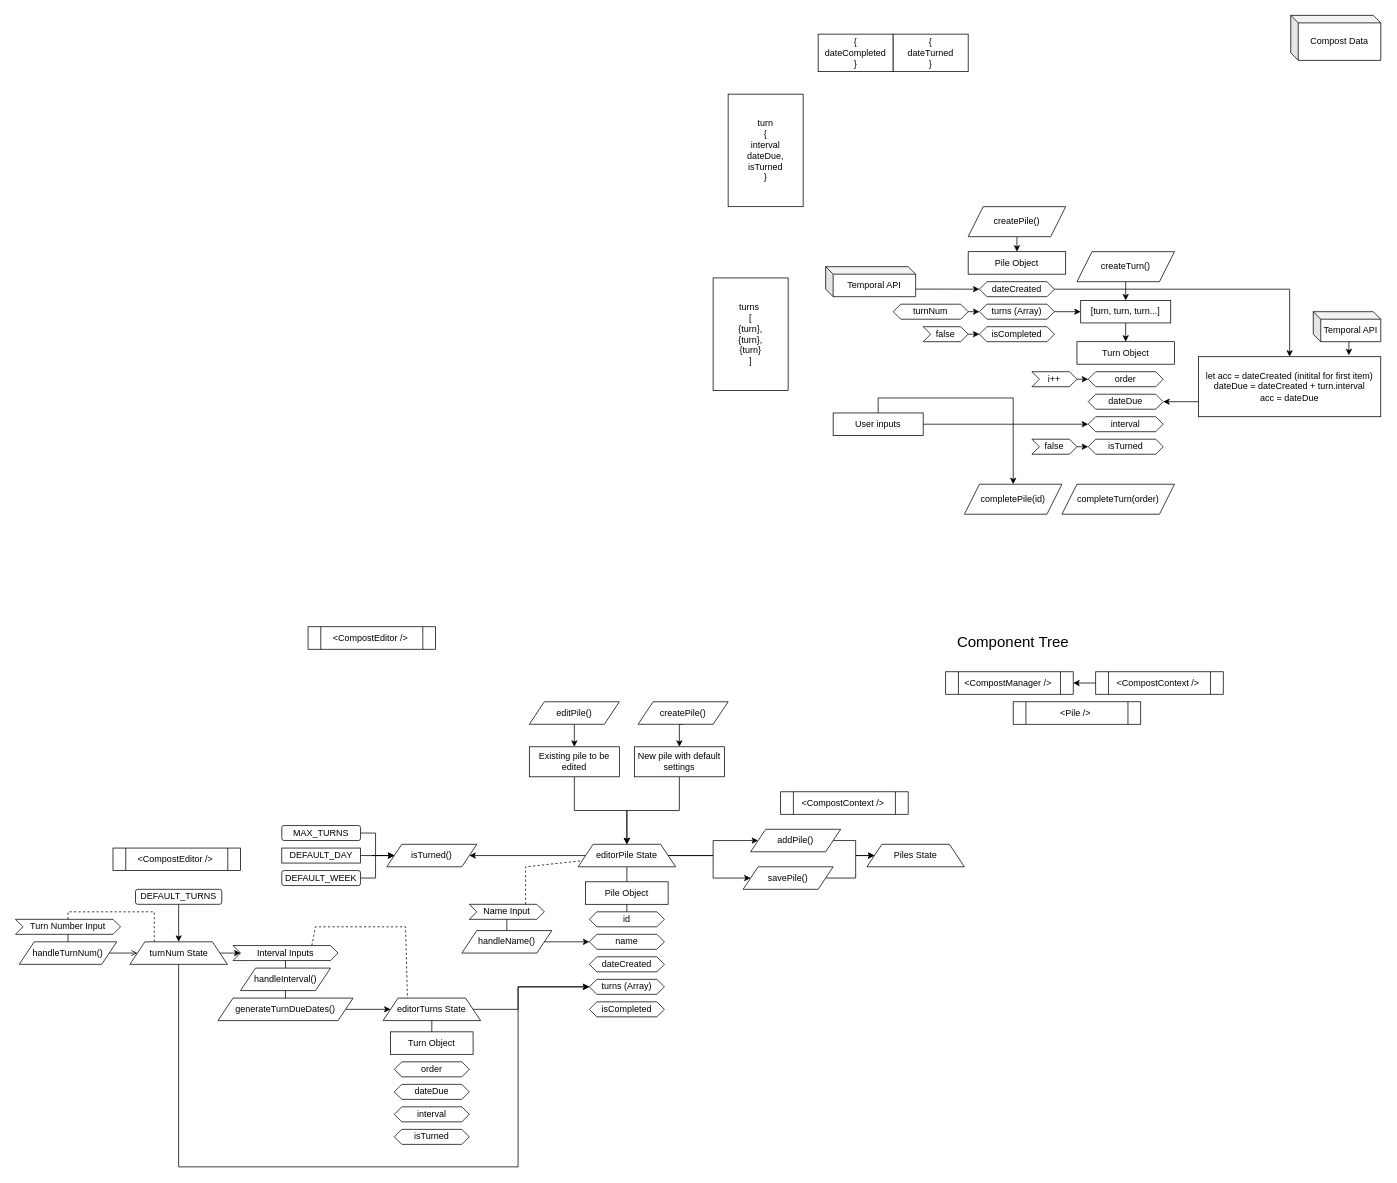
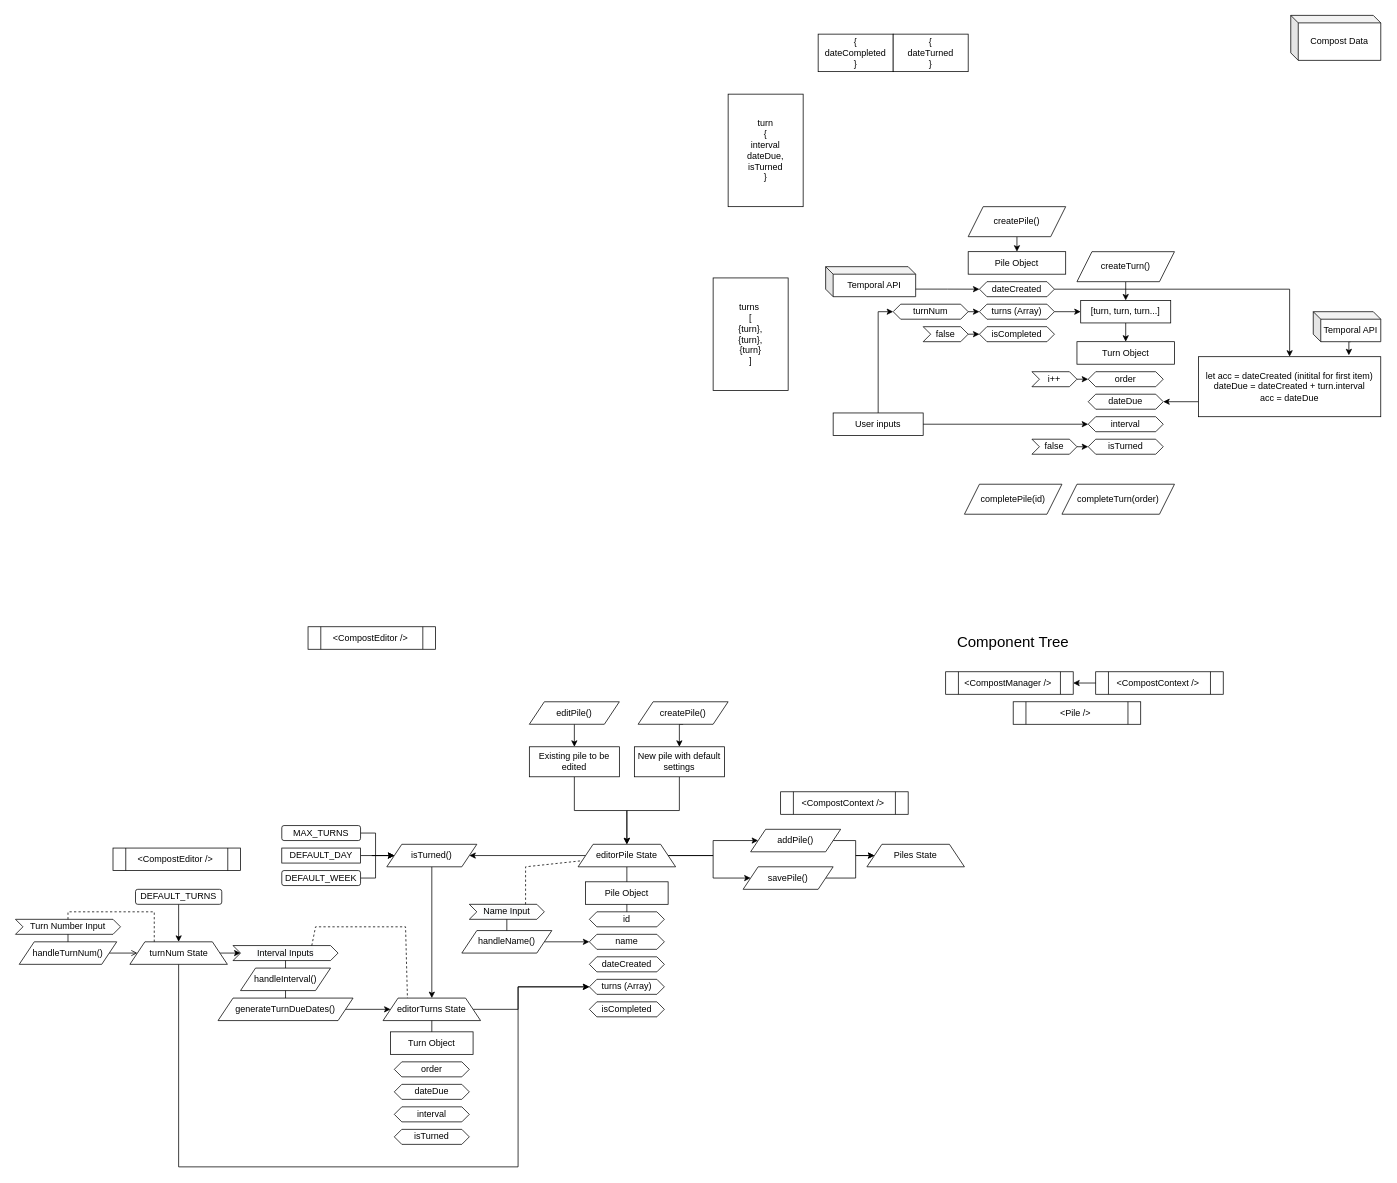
edge "User inputs" -> "completePile(id)": now "User inputs" -> "turnNum"
edge "isTurned()" -> "editorTurns State": added
